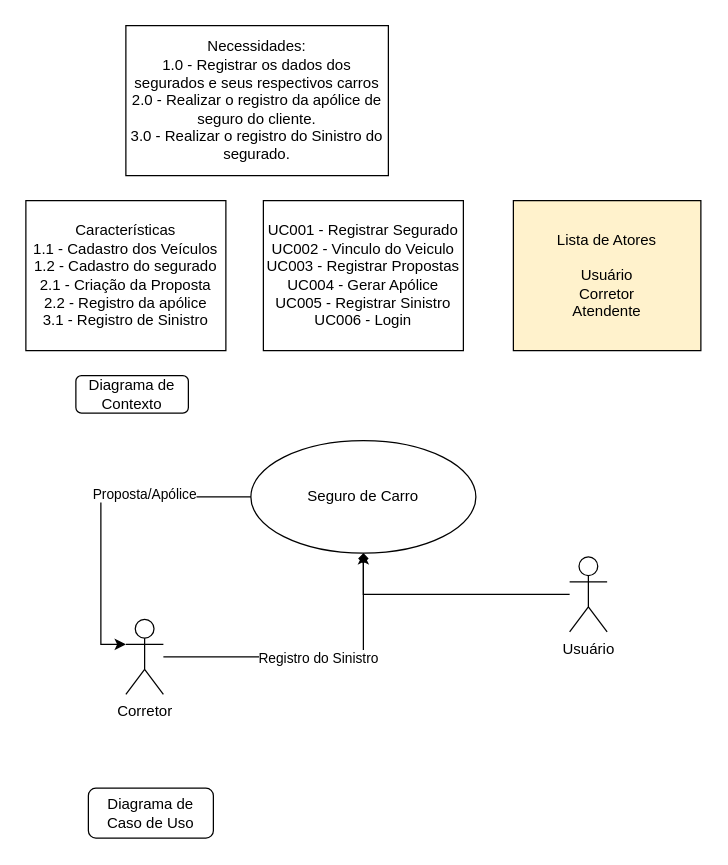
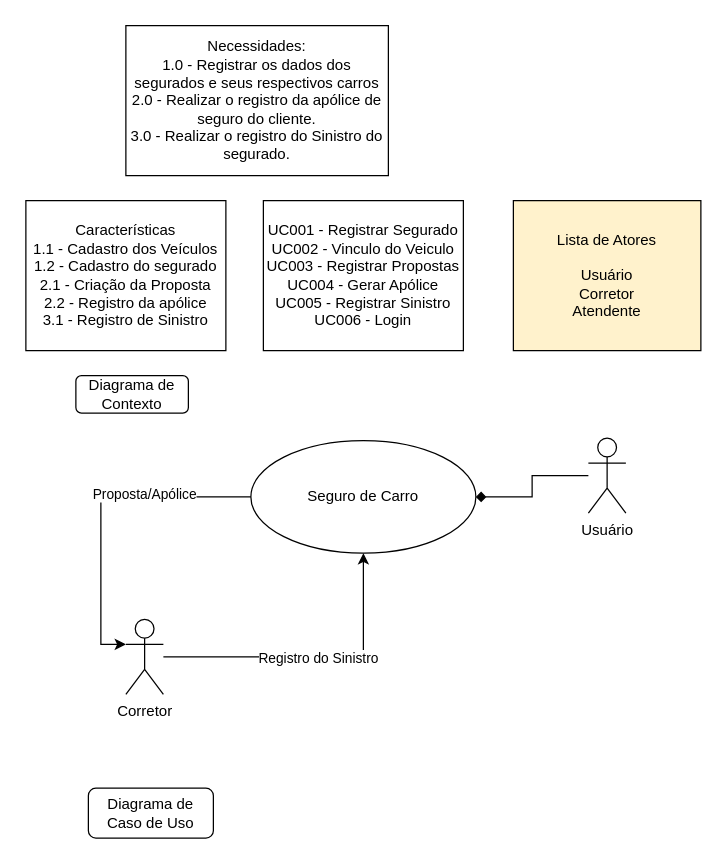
node "Usuário": moved (588, 594) -> (607, 476)
